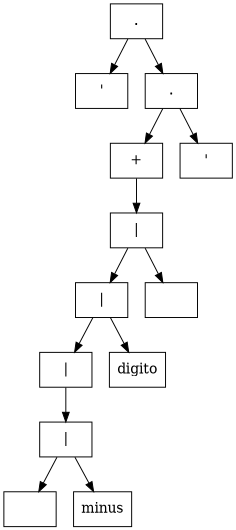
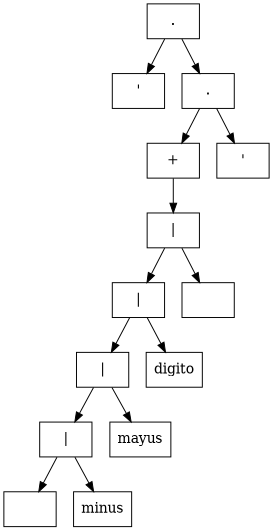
node "mayus": added
